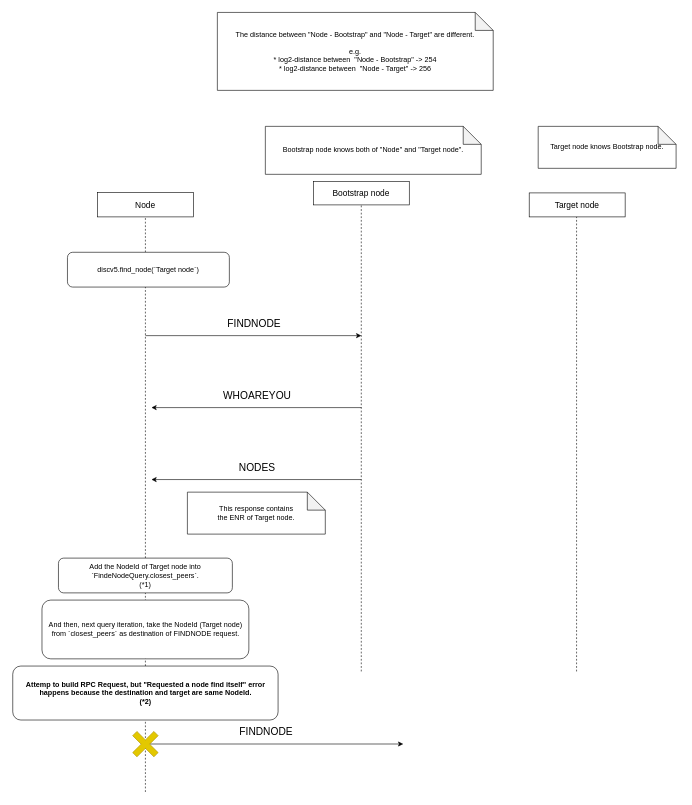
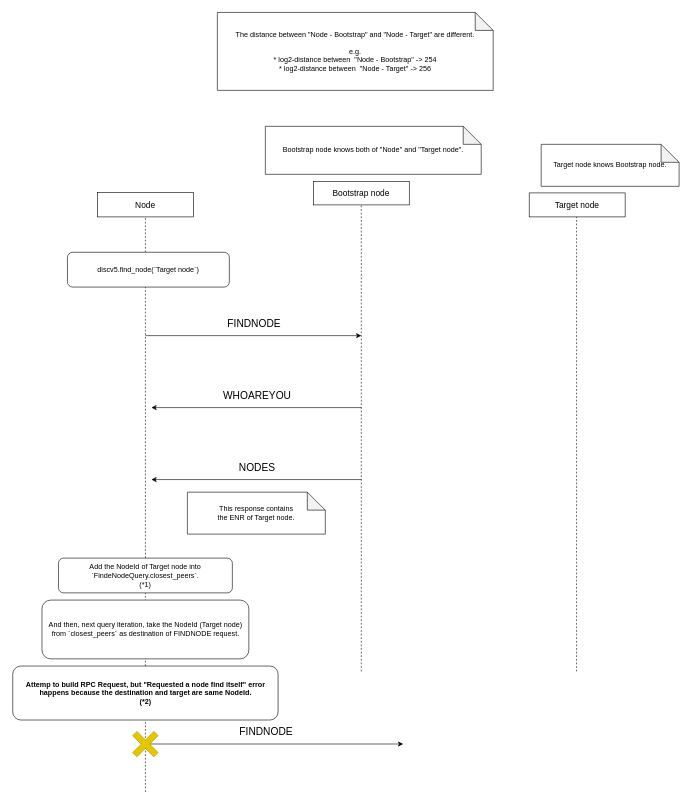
node "Target node knows Bootstrap node.": moved (608, 147) -> (611, 165)
